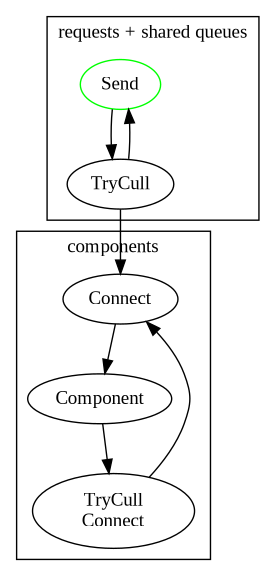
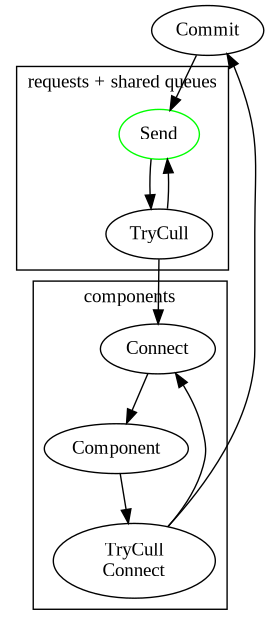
node "Commit": added
